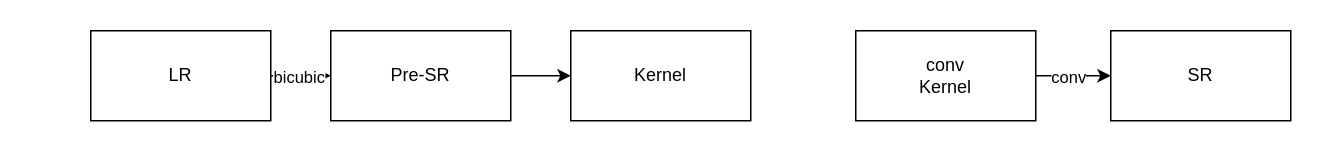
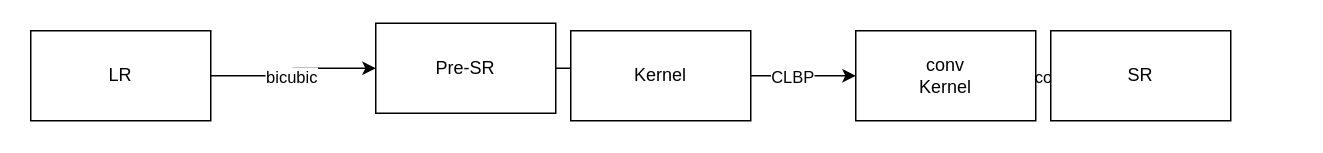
node "LR": moved (181, 76) -> (121, 76)
node "Pre-SR": moved (421, 76) -> (466, 68)
edge "Kernel" -> "conv Kernel": added, label "CLBP"
node "SR": moved (1201, 76) -> (1141, 76)
